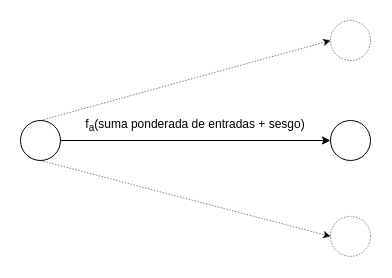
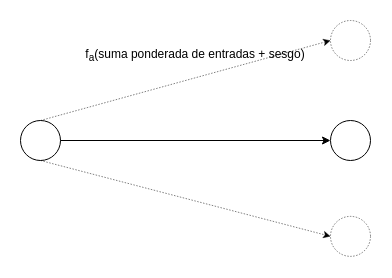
node "fa(suma ponderada de entradas + sesgo)": moved (196, 126) -> (196, 56)
